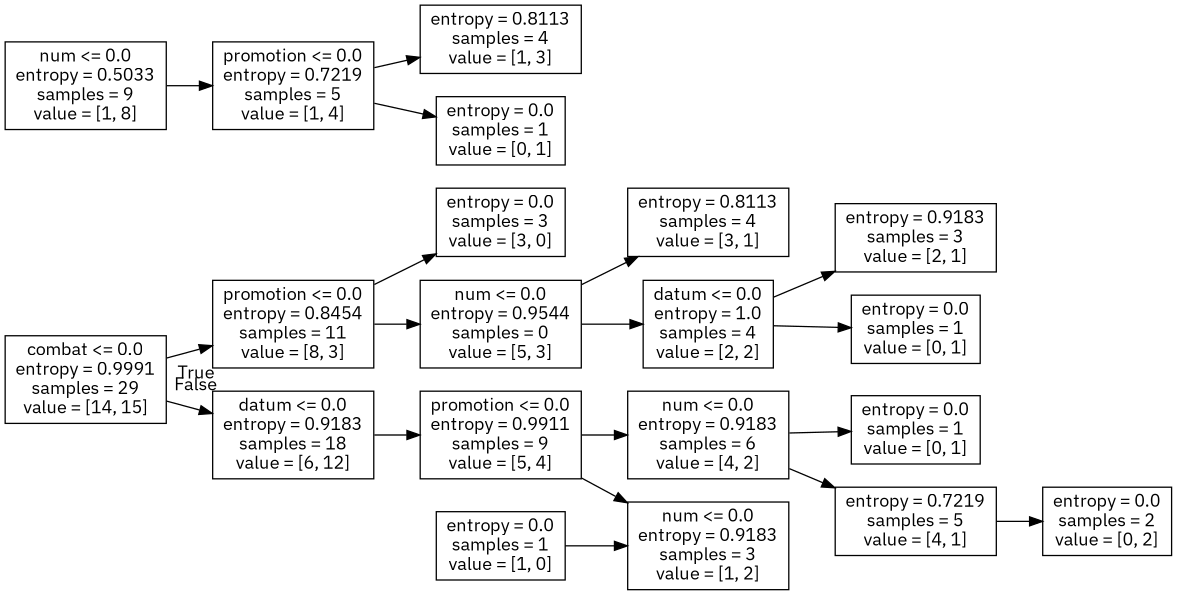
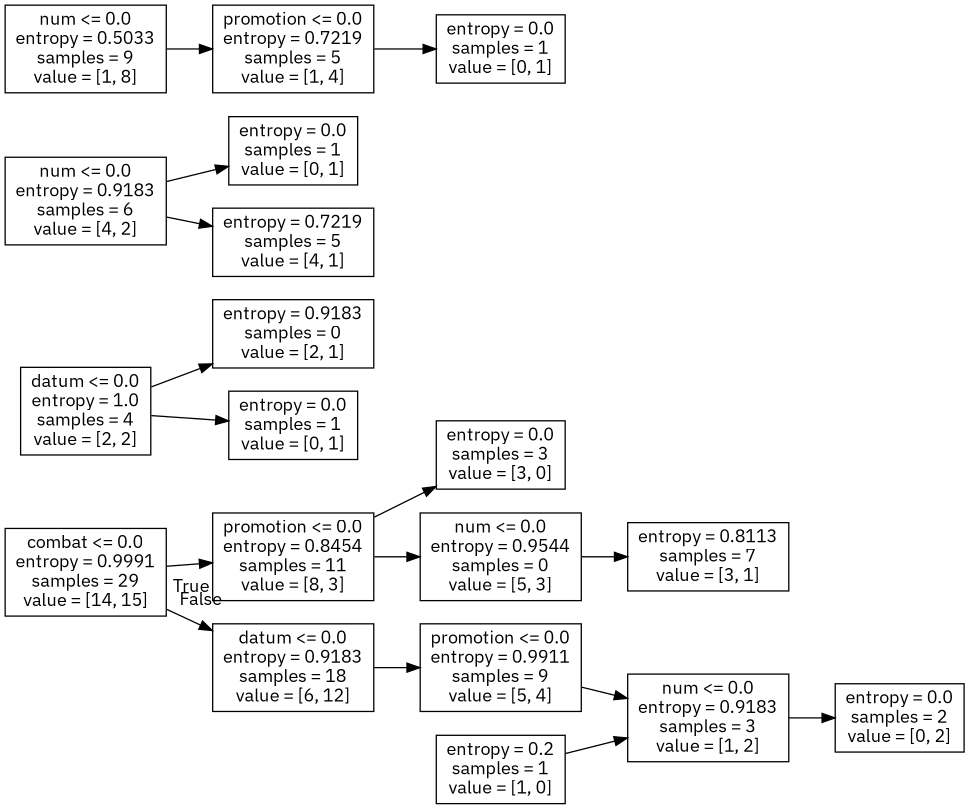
node "entropy = 0.8113 samples = 4 value = [1, 3]": removed
node "entropy = 0.8113 samples = 4 value = [3, 1]": label "entropy = 0.8113 samples = 4 value = [3, 1]" -> "entropy = 0.8113 samples = 7 value = [3, 1]"
node "entropy = 0.9183 samples = 3 value = [2, 1]": label "entropy = 0.9183 samples = 3 value = [2, 1]" -> "entropy = 0.9183 samples = 0 value = [2, 1]"
edge "num <= 0.0 entropy = 0.9544 samples = 0 value = [5, 3]" -> "datum <= 0.0 entropy = 1.0 samples = 4 value = [2, 2]": removed
edge "promotion <= 0.0 entropy = 0.9911 samples = 9 value = [5, 4]" -> "num <= 0.0 entropy = 0.9183 samples = 6 value = [4, 2]": removed
edge "entropy = 0.7219 samples = 5 value = [4, 1]" -> "entropy = 0.0 samples = 2 value = [0, 2]": now "num <= 0.0 entropy = 0.9183 samples = 3 value = [1, 2]" -> "entropy = 0.0 samples = 2 value = [0, 2]"
node "entropy = 0.0 samples = 1 value = [1, 0]": label "entropy = 0.0 samples = 1 value = [1, 0]" -> "entropy = 0.2 samples = 1 value = [1, 0]"
